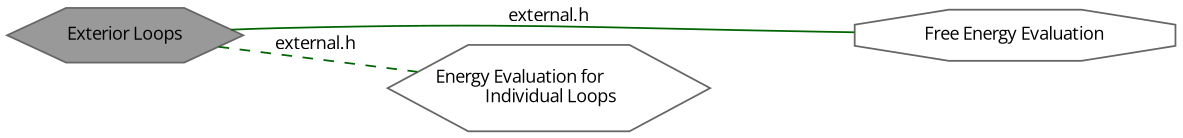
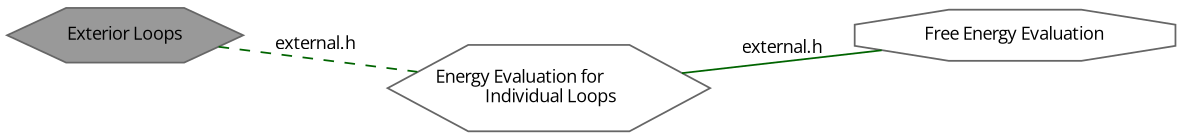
edge "Exterior Loops" -- "Free Energy Evaluation": now "Energy Evaluation for Individual Loops" -- "Free Energy Evaluation"
